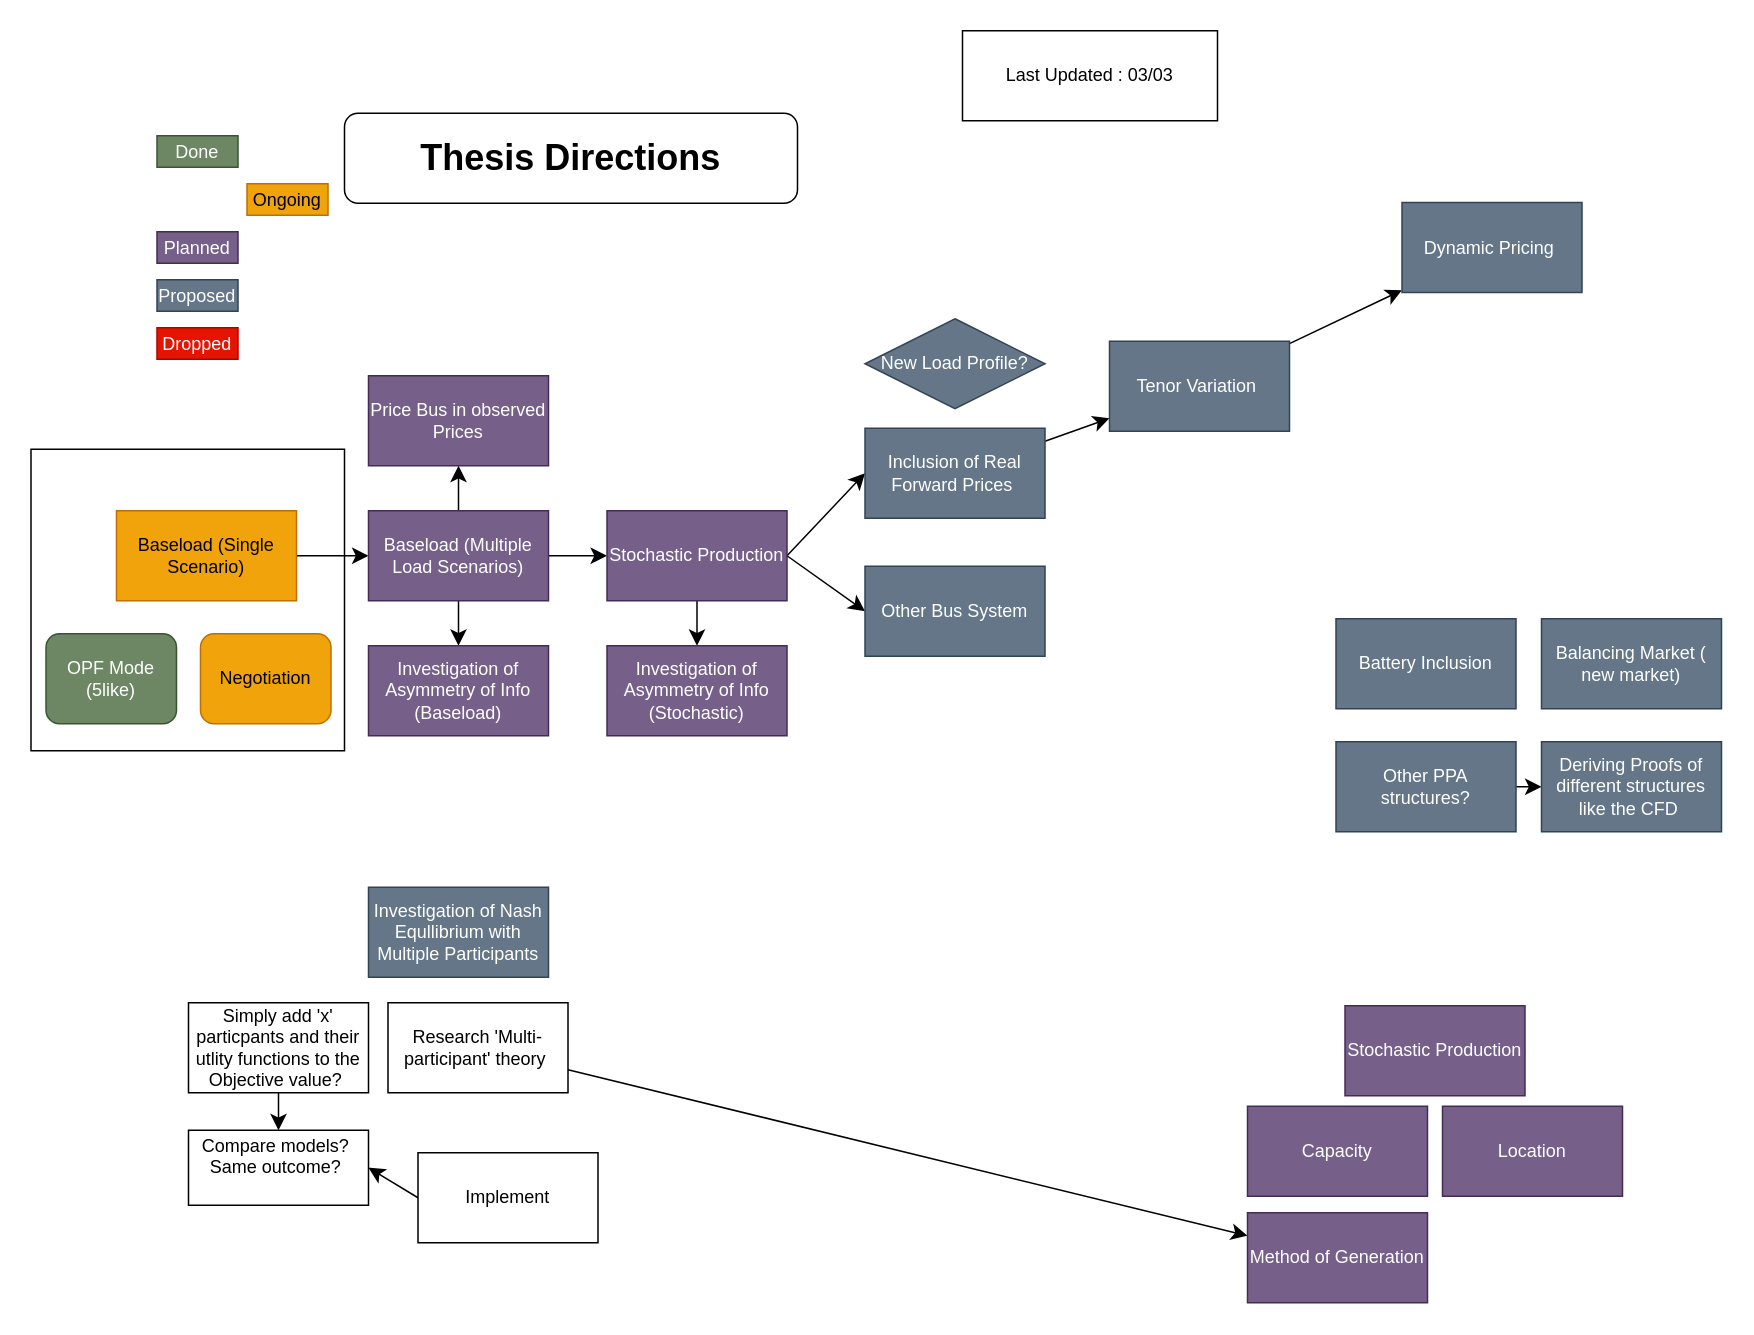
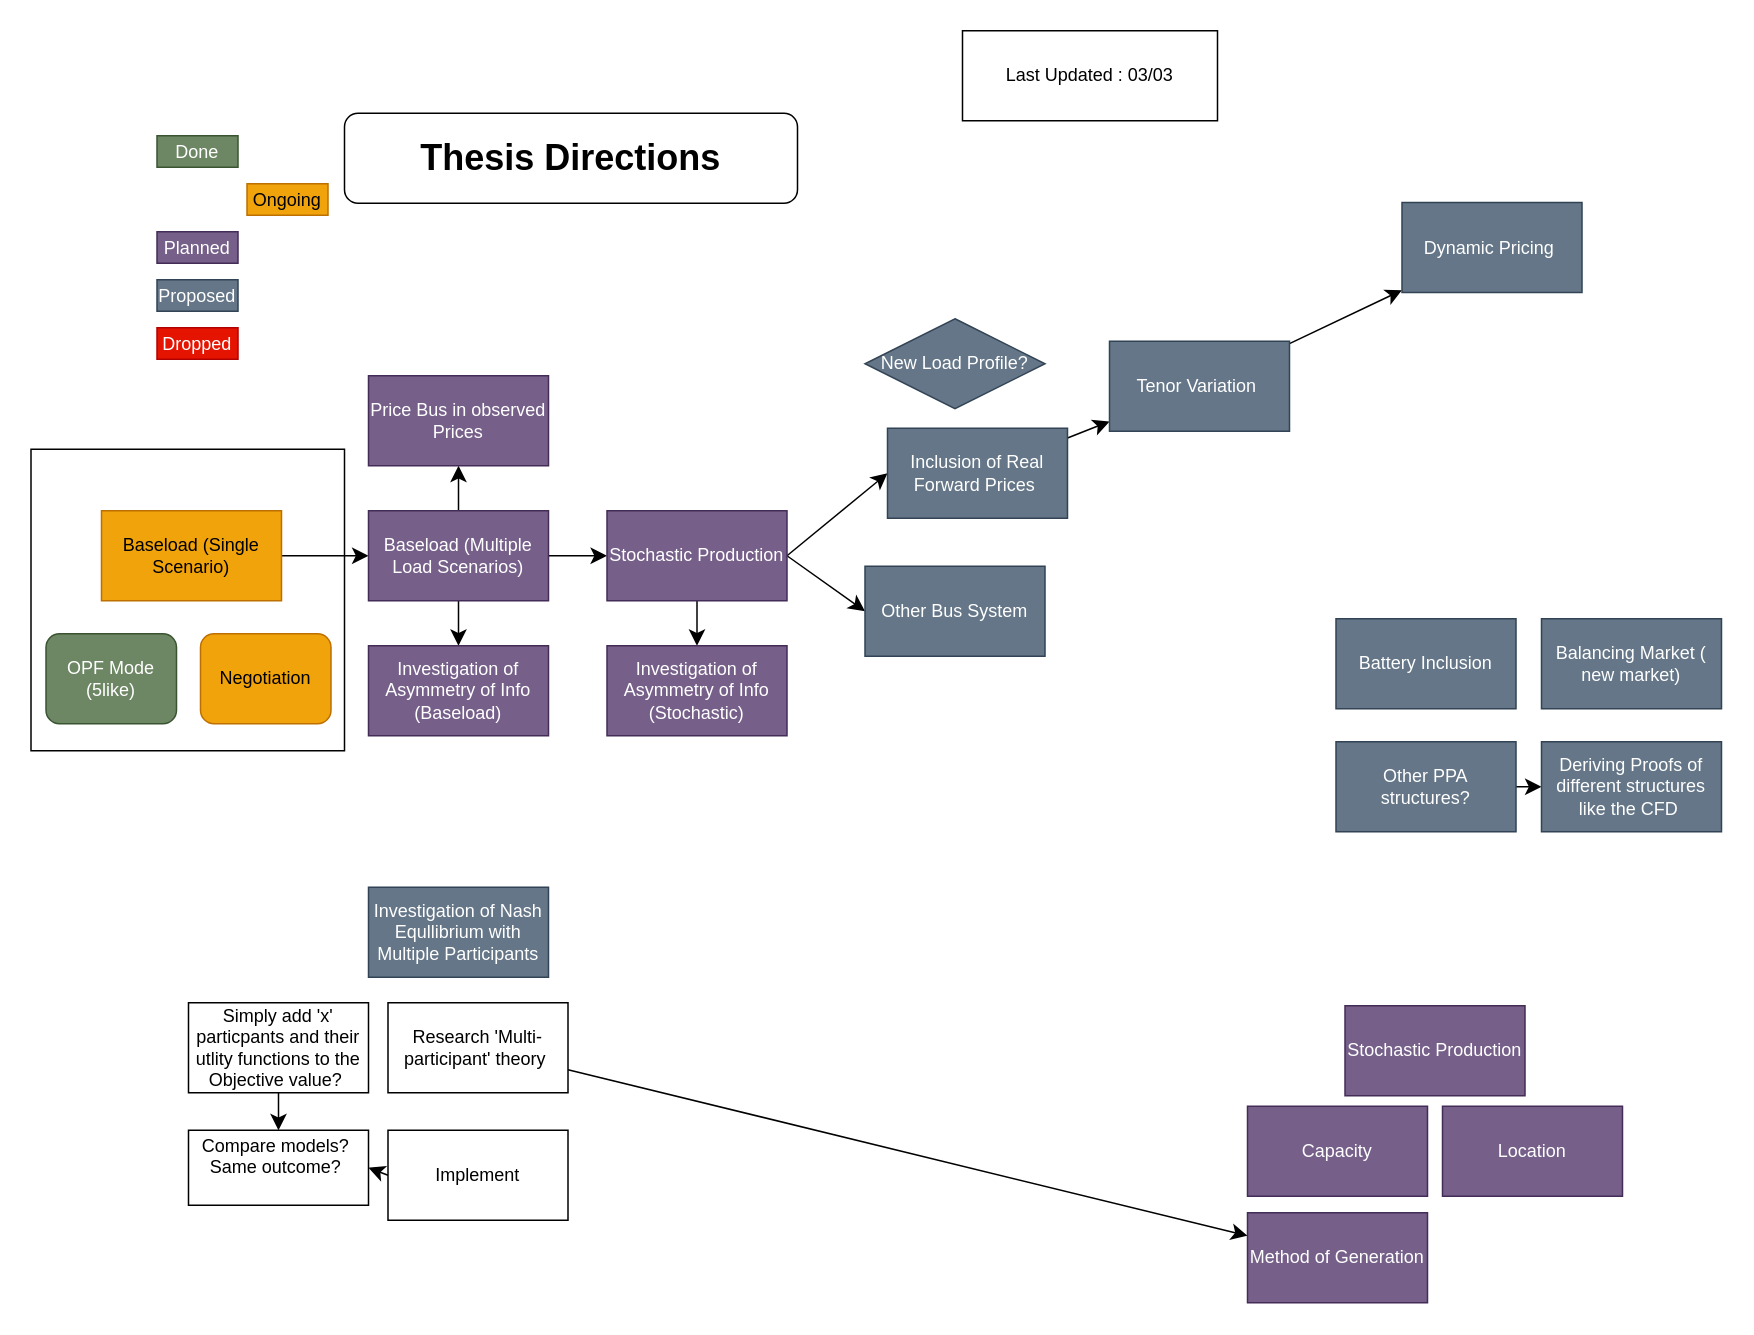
node "Inclusion of Real Forward Prices": moved (955, 473) -> (977, 473)
node "Baseload (Single Scenario)": moved (206, 556) -> (191, 556)
node "Implement": moved (508, 1198) -> (478, 1175)
